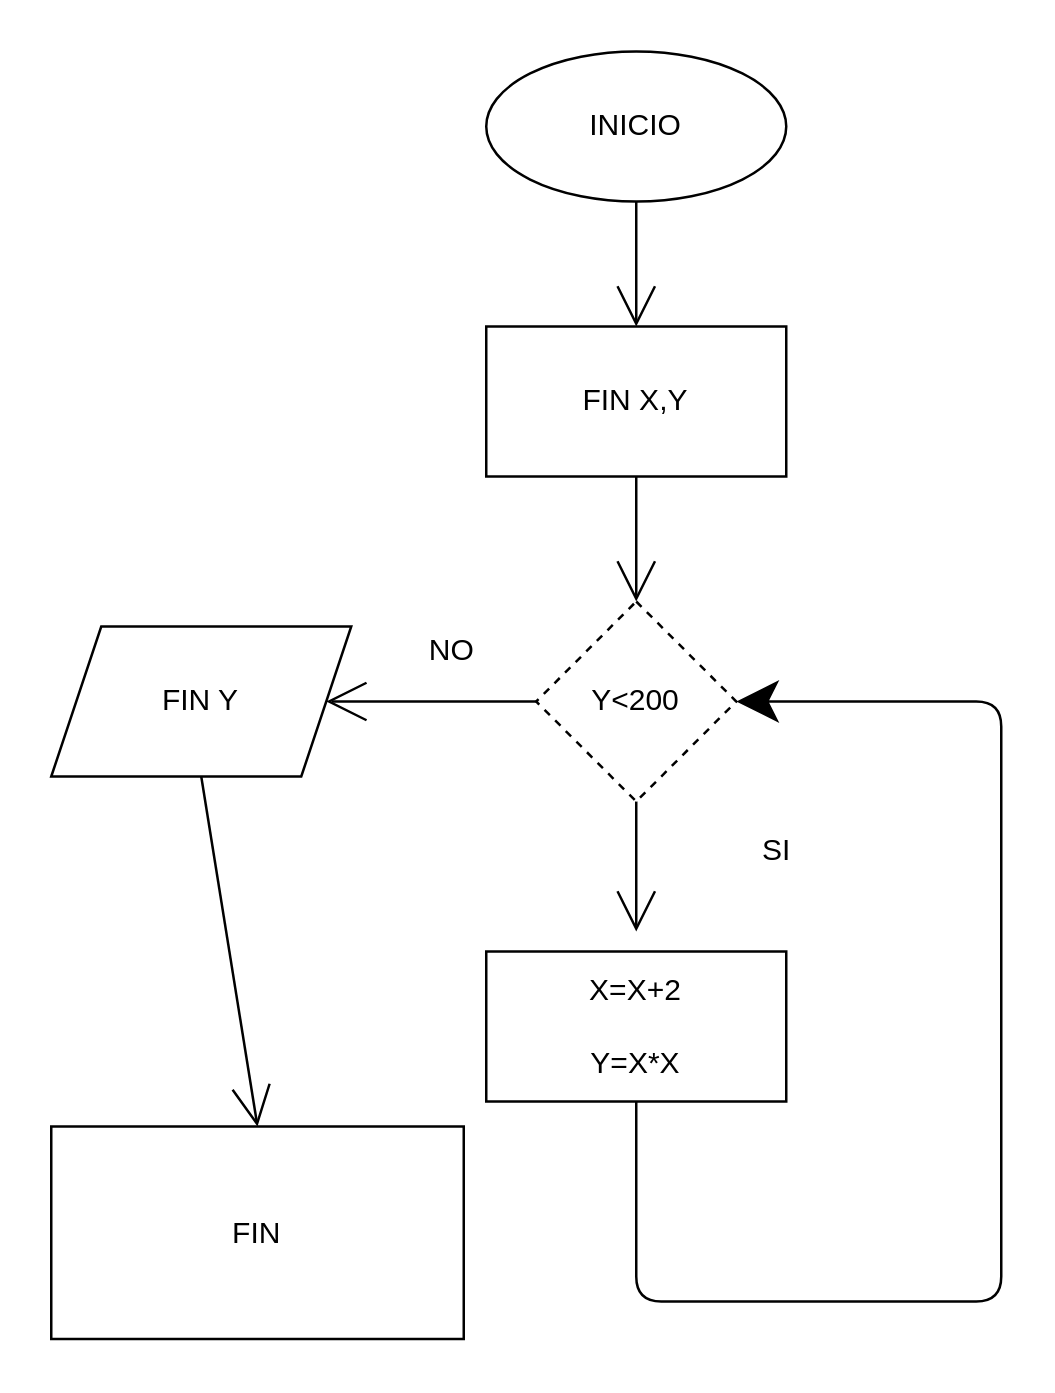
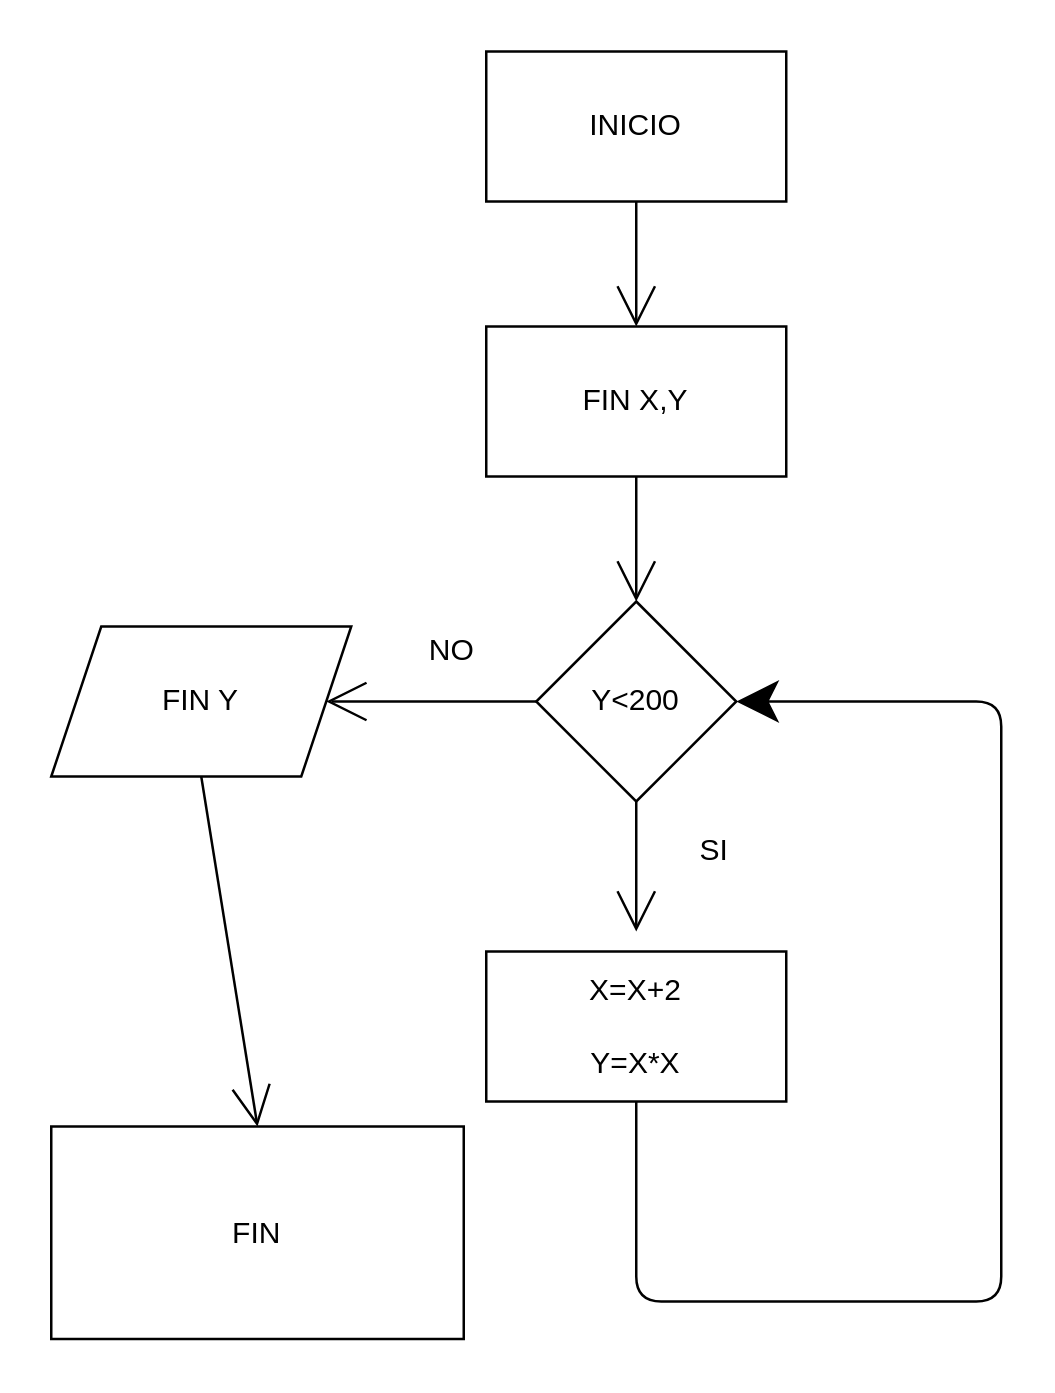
node "INICIO": shape ellipse -> rectangle
node "Y<200": style dashed -> solid
node "SI": moved (776, 851) -> (714, 851)
